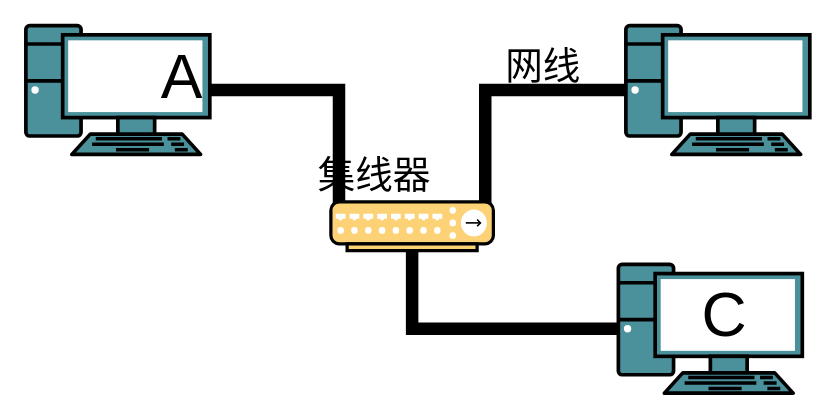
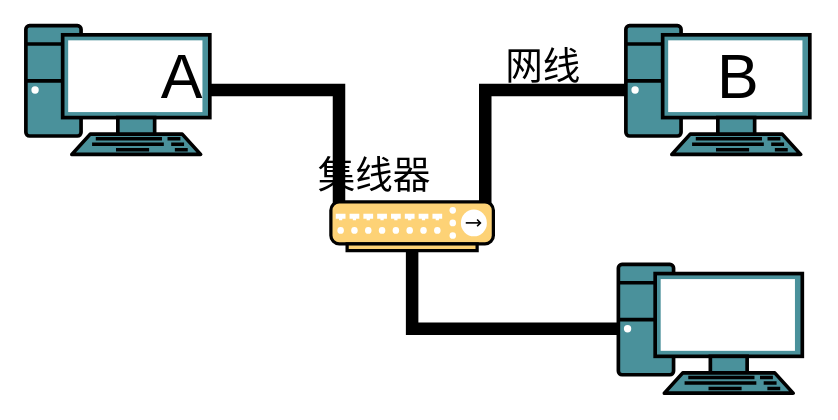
node "B": added
node "C": removed
